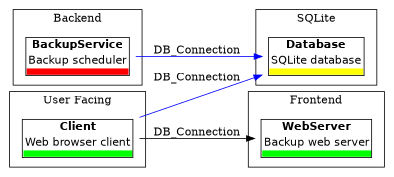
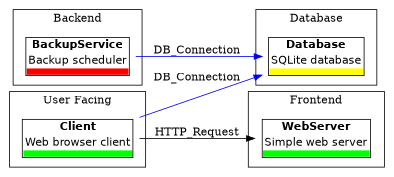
cluster "SQLite": label "SQLite" -> "Database"
edge "Client" -> "WebServer": label "DB_Connection" -> "HTTP_Request"
node "WebServer": text "Backup web server" -> "Simple web server"
